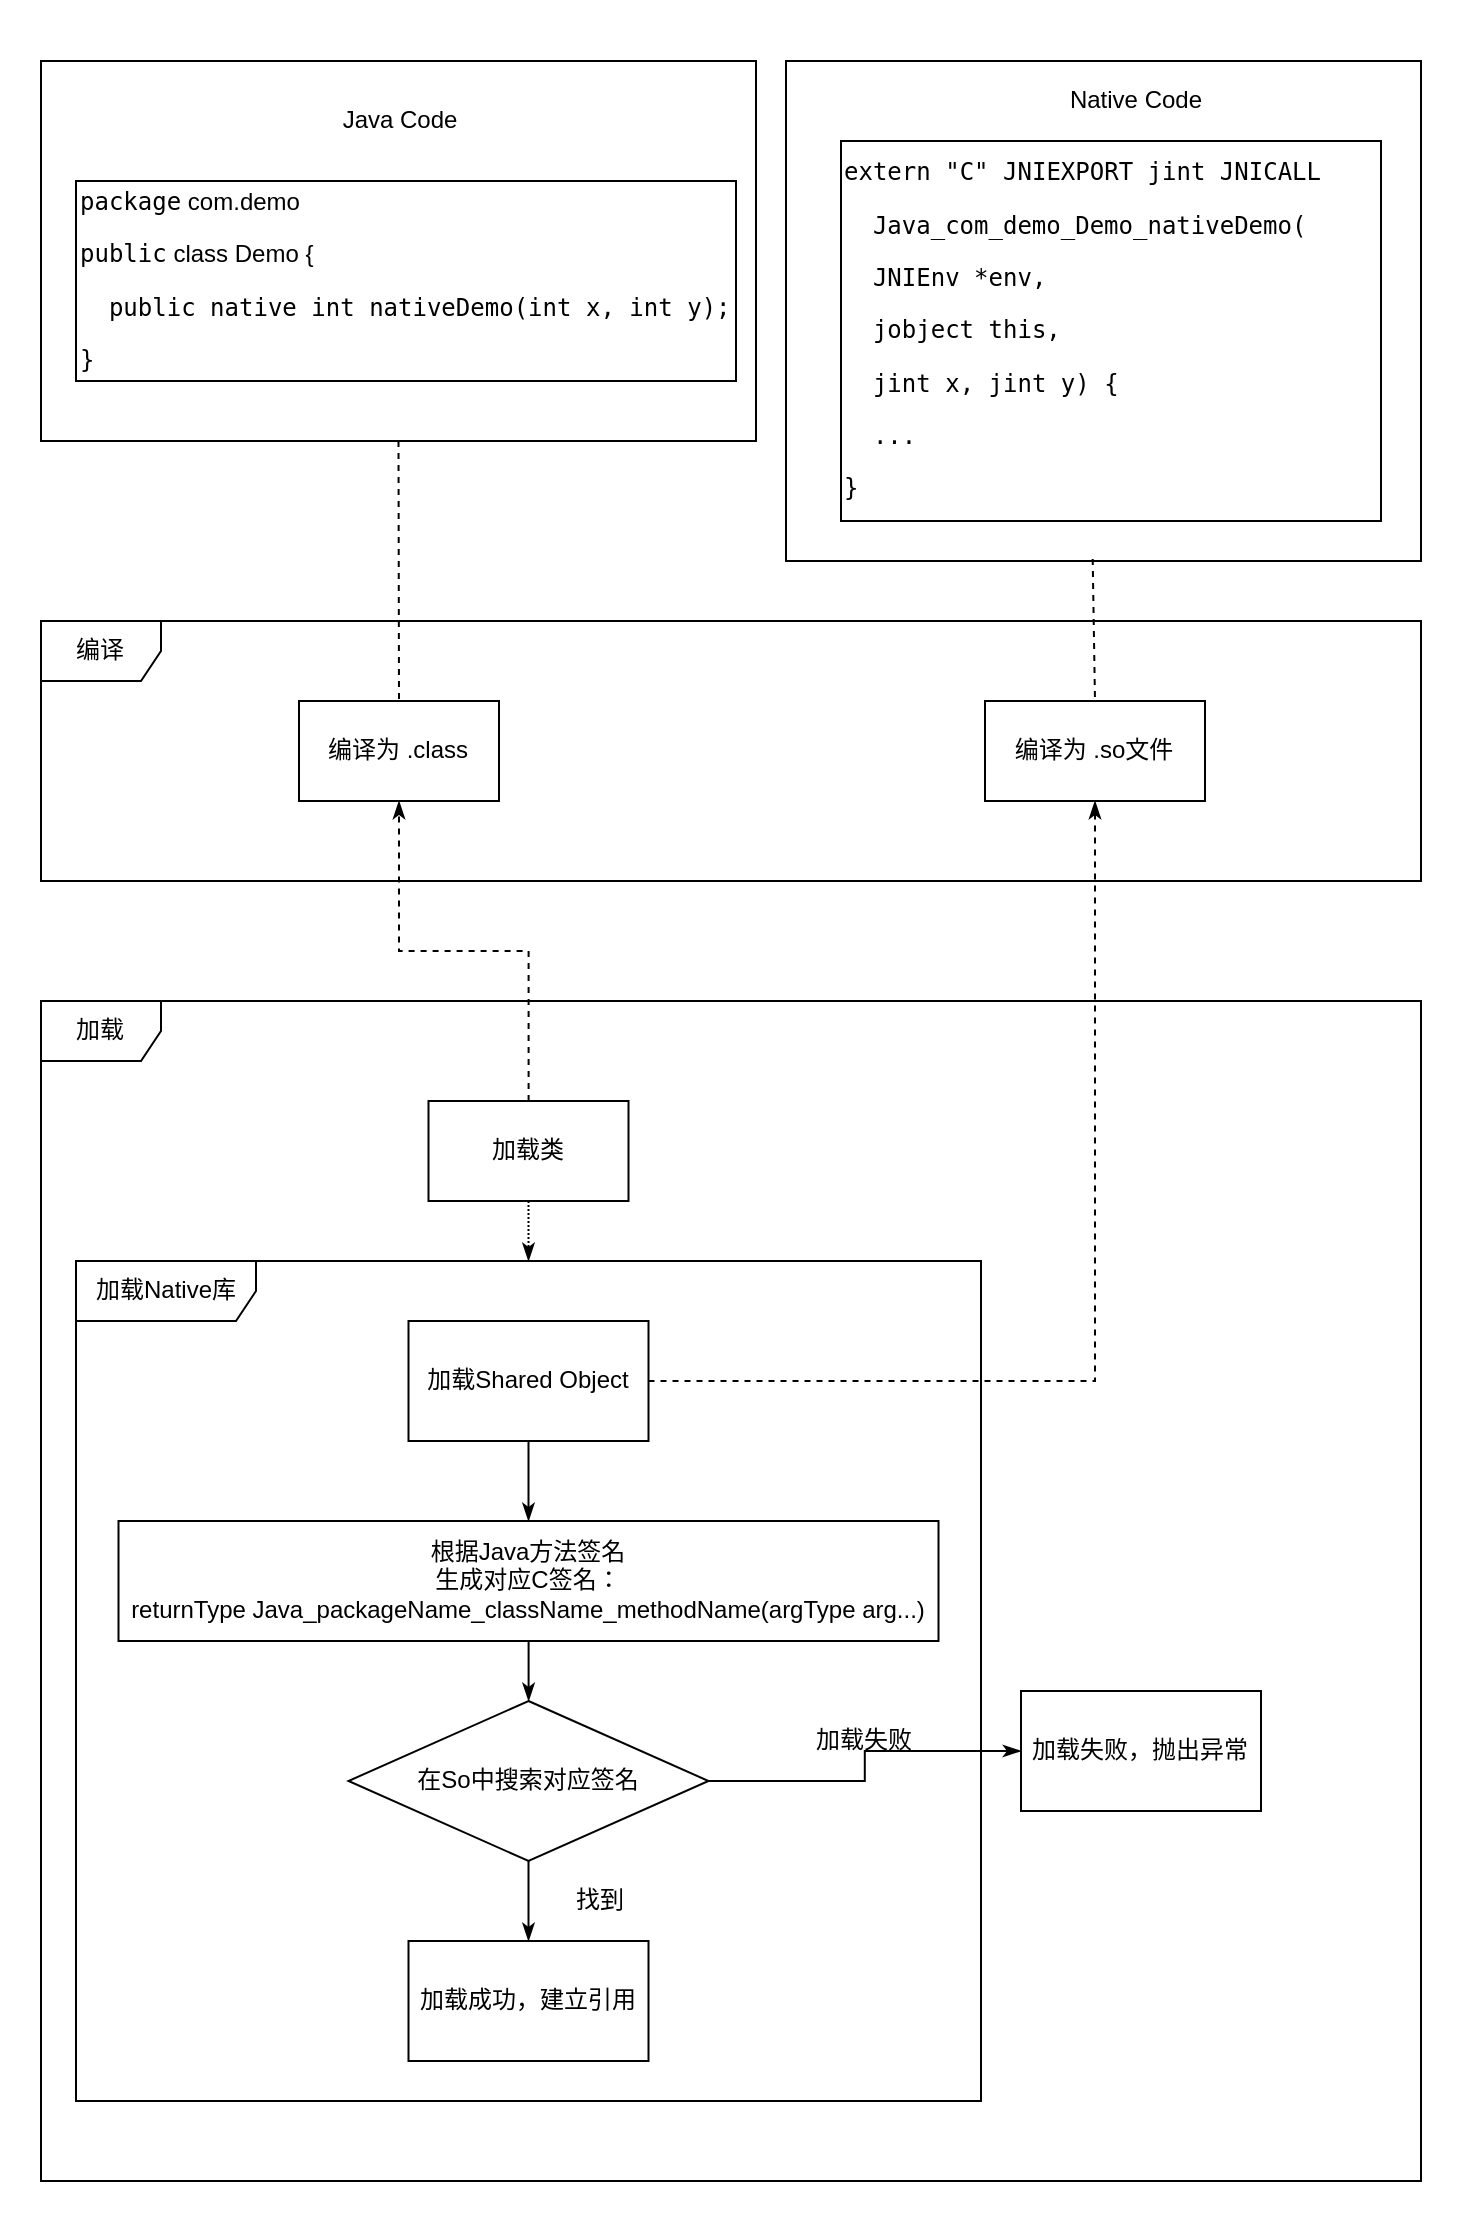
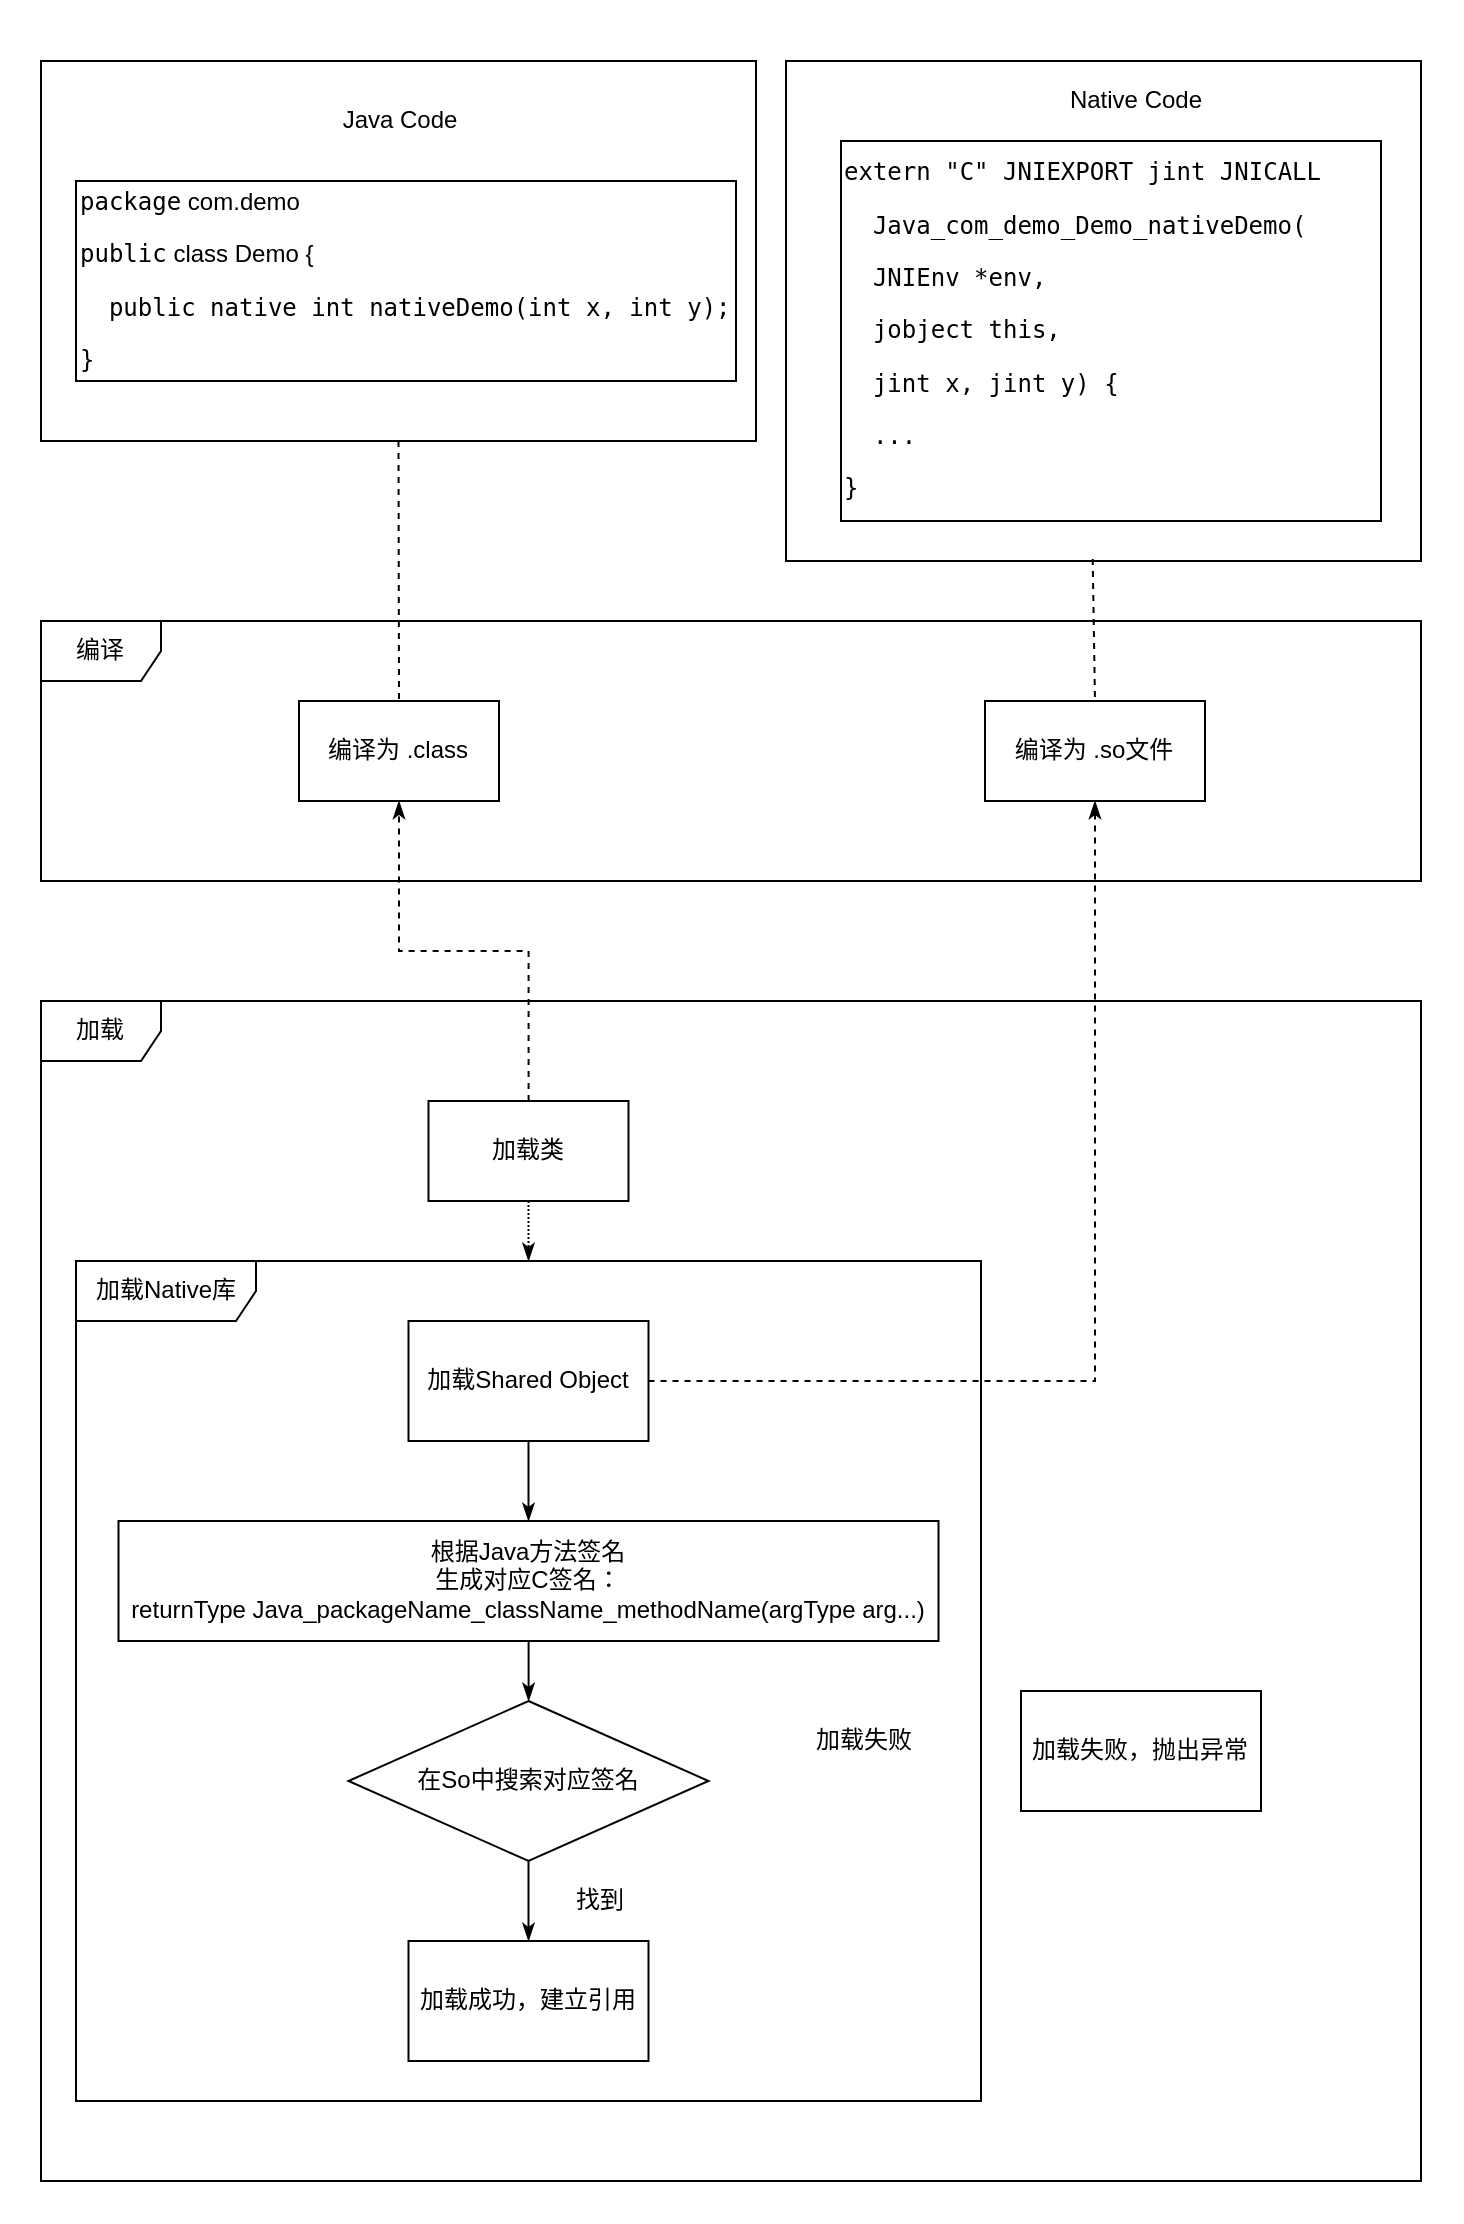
edge "在So中搜索对应签名" -> "加载失败，抛出异常": removed
